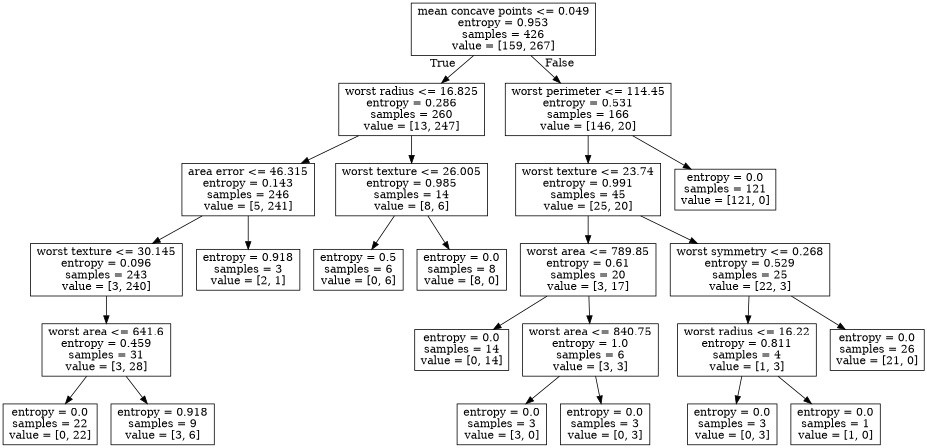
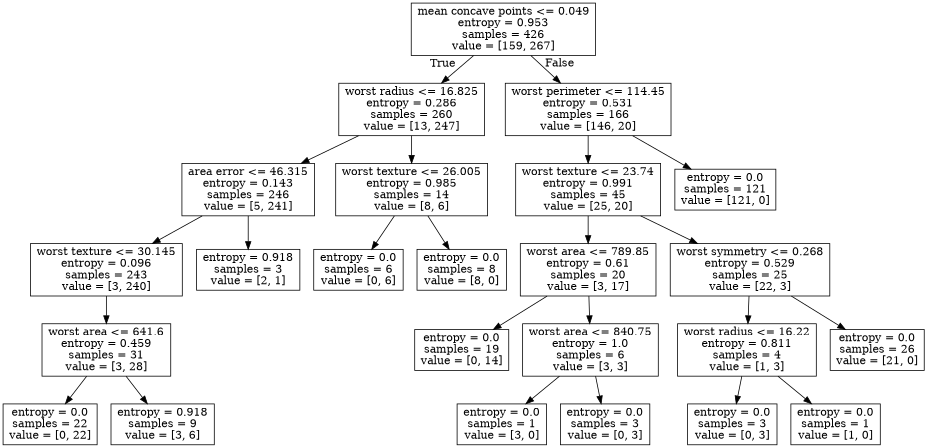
node "entropy = 0.5 samples = 6 value = [0, 6]": label "entropy = 0.5 samples = 6 value = [0, 6]" -> "entropy = 0.0 samples = 6 value = [0, 6]"
node "entropy = 0.0 samples = 14 value = [0, 14]": label "entropy = 0.0 samples = 14 value = [0, 14]" -> "entropy = 0.0 samples = 19 value = [0, 14]"
node "entropy = 0.0 samples = 3 value = [3, 0]": label "entropy = 0.0 samples = 3 value = [3, 0]" -> "entropy = 0.0 samples = 1 value = [3, 0]"
